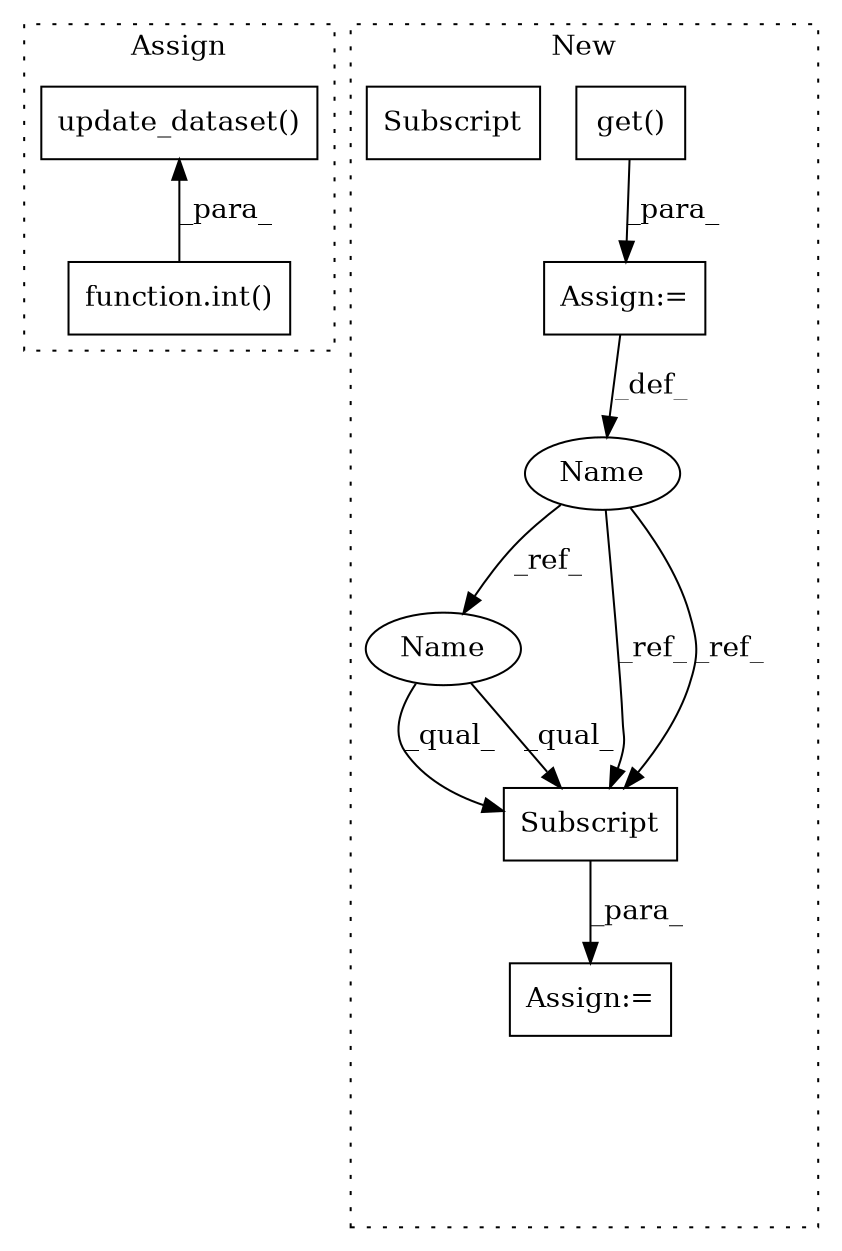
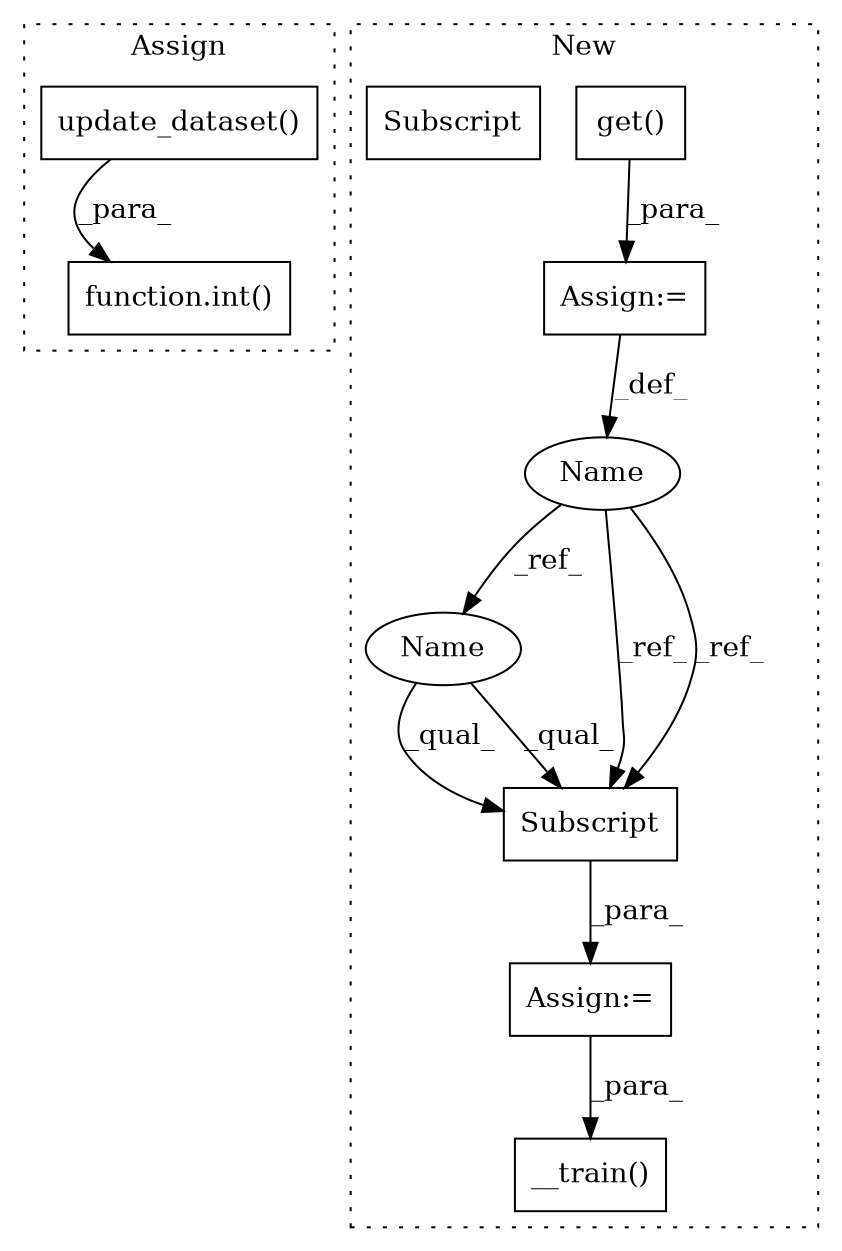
edge "function.int()" -> "update_dataset()": reversed
node "__train()": added
